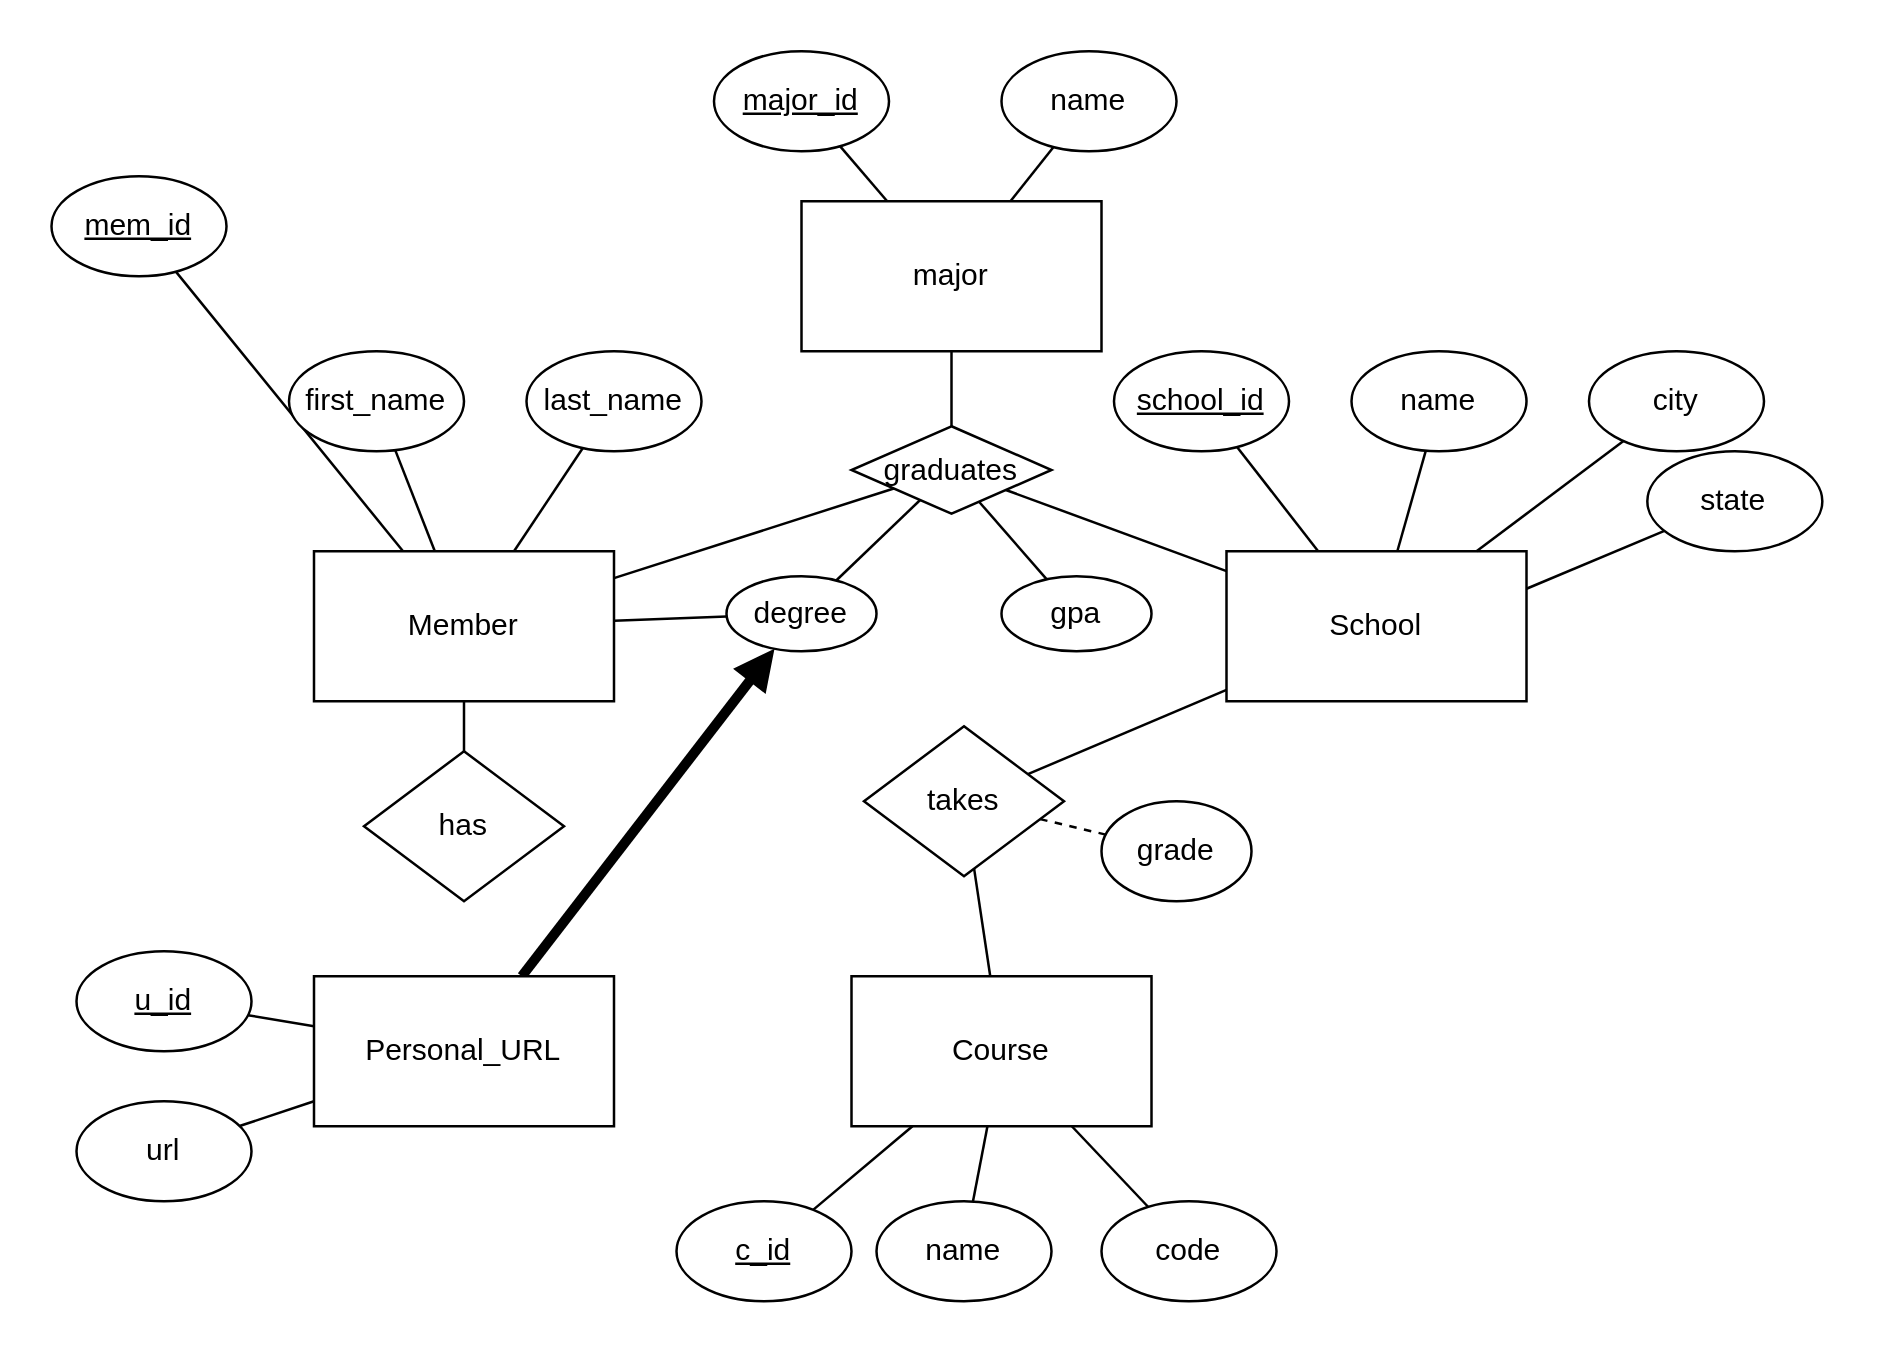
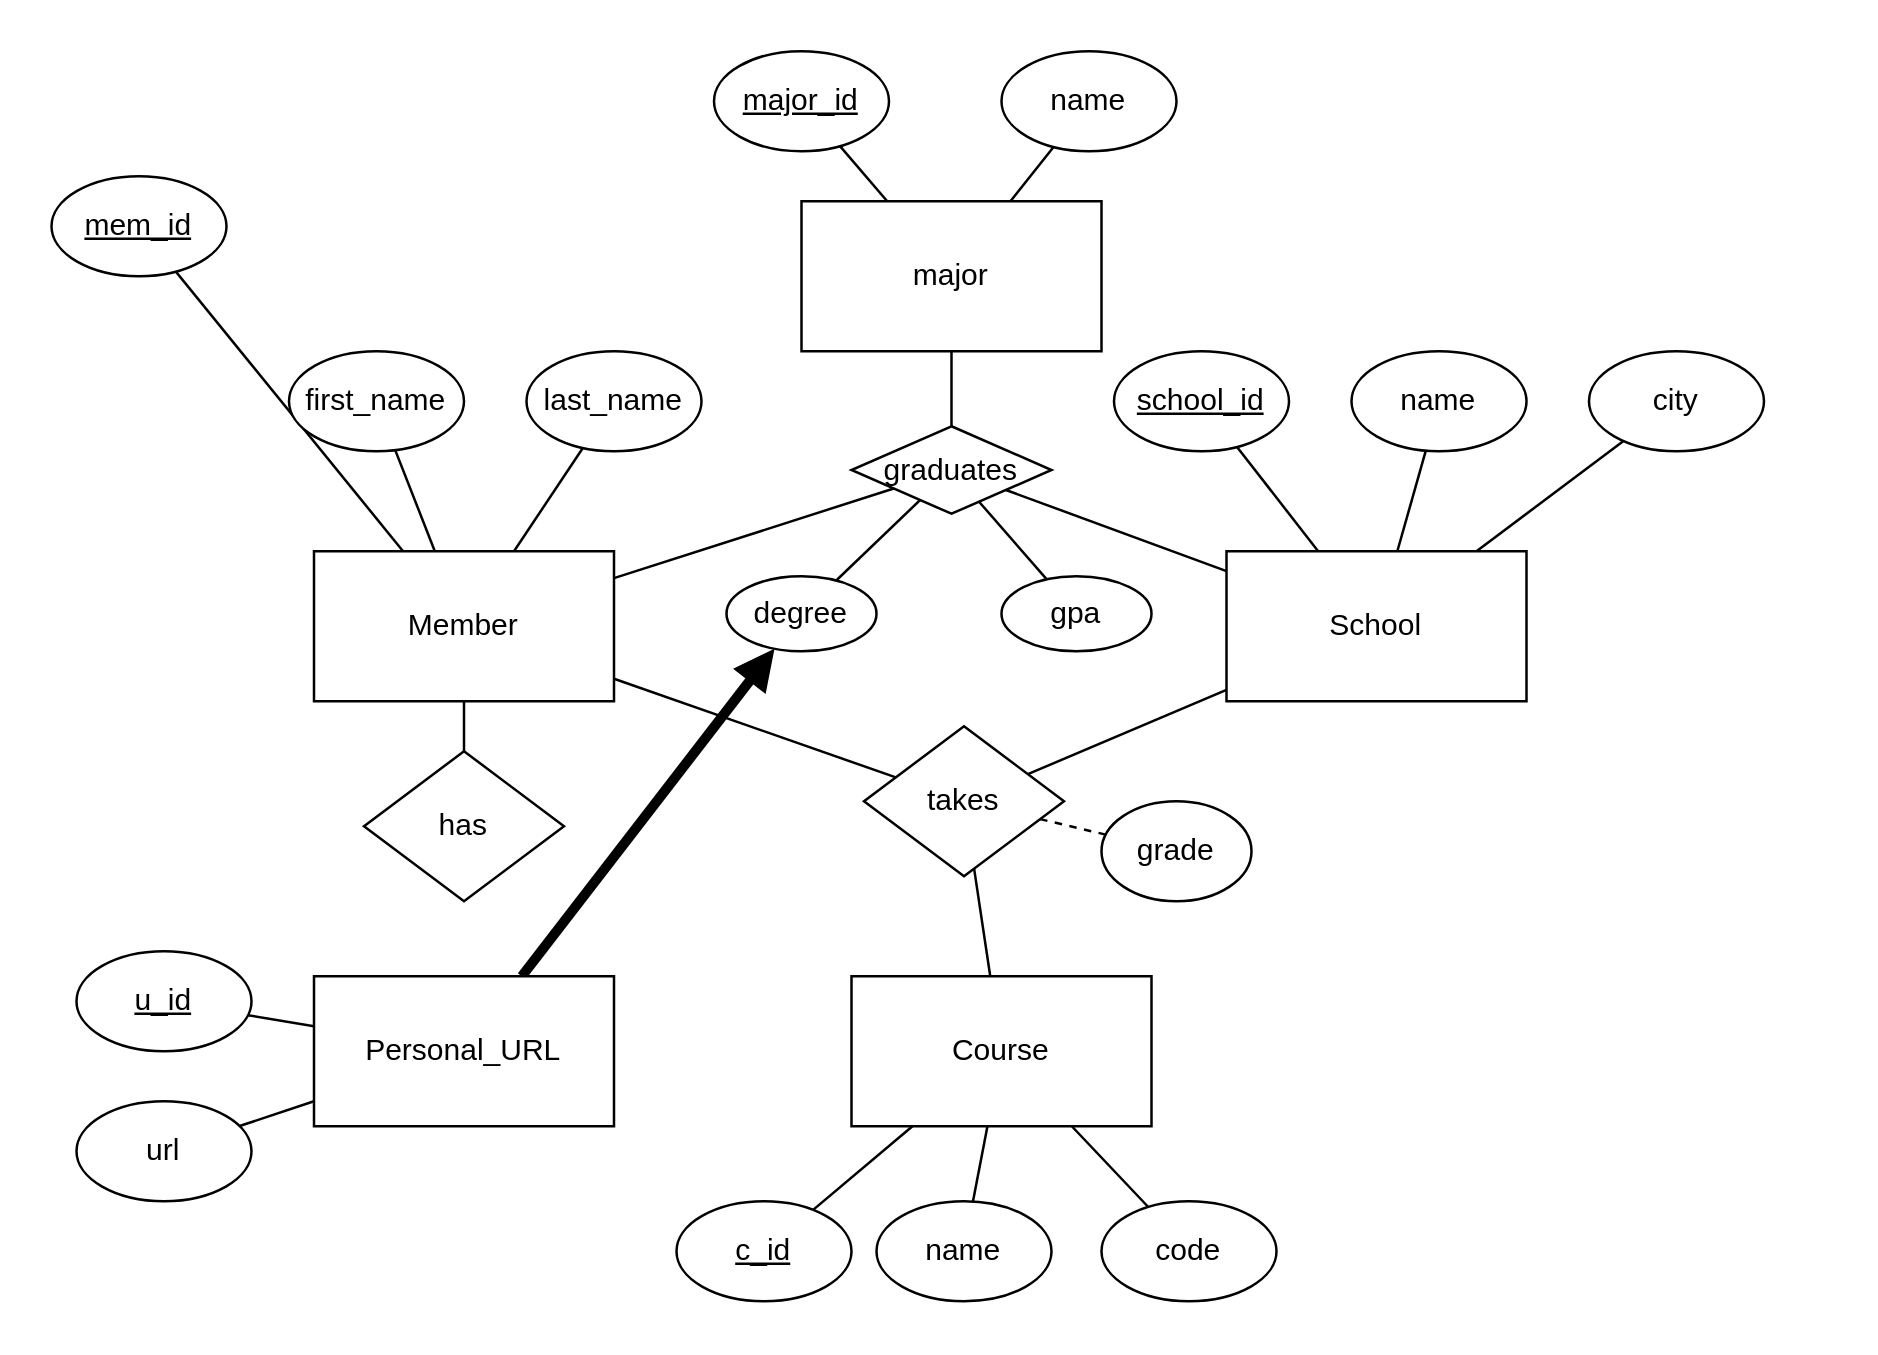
node "state": removed
edge "state" -- "School": removed
edge "degree" -- "Member": now "takes" -- "Member"
